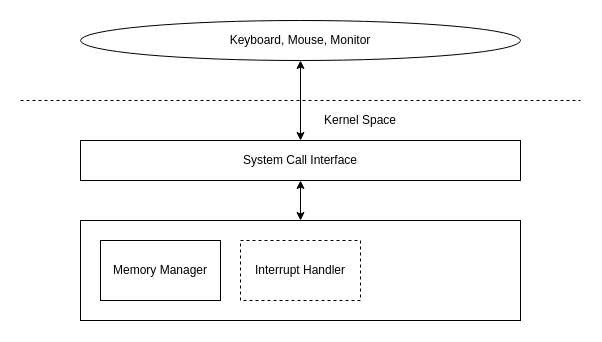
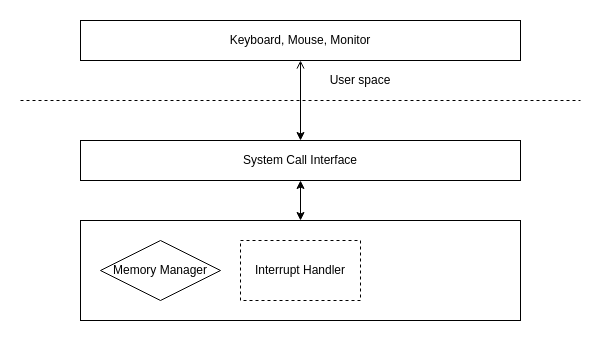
node "Keyboard, Mouse, Monitor": shape ellipse -> rectangle
edge "Keyboard, Mouse, Monitor" -- "System Call Interface": arrowhead classic -> open
node "User space": added
node "Kernel Space": removed
node "Memory Manager": shape rectangle -> diamond
